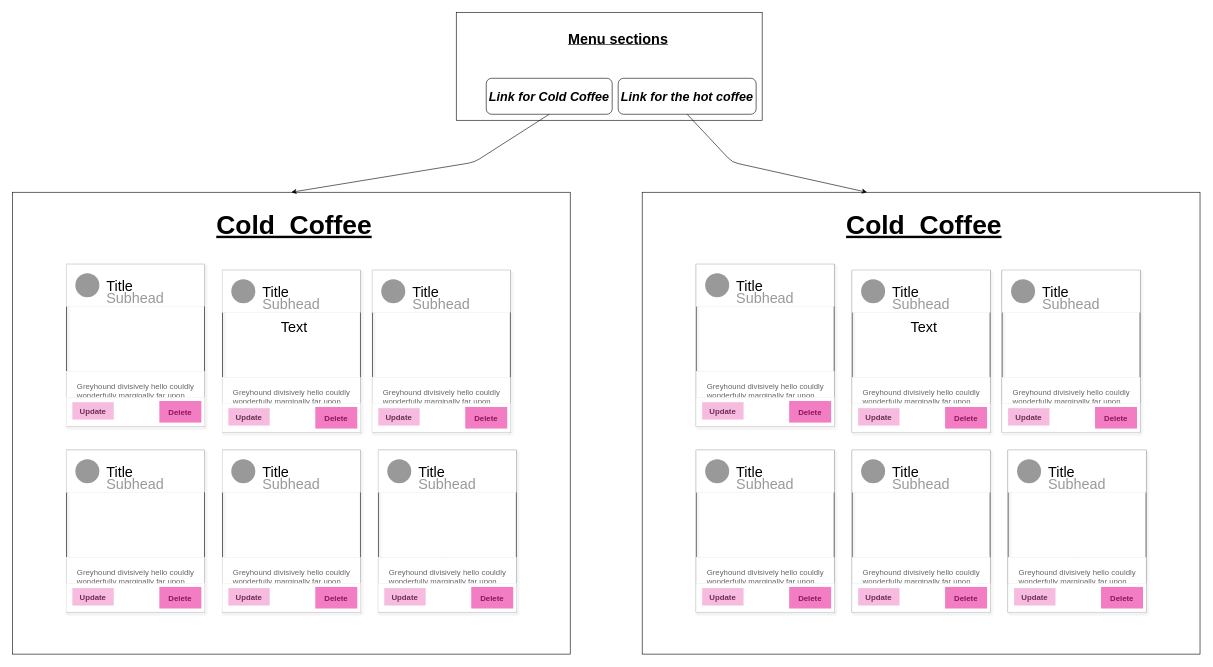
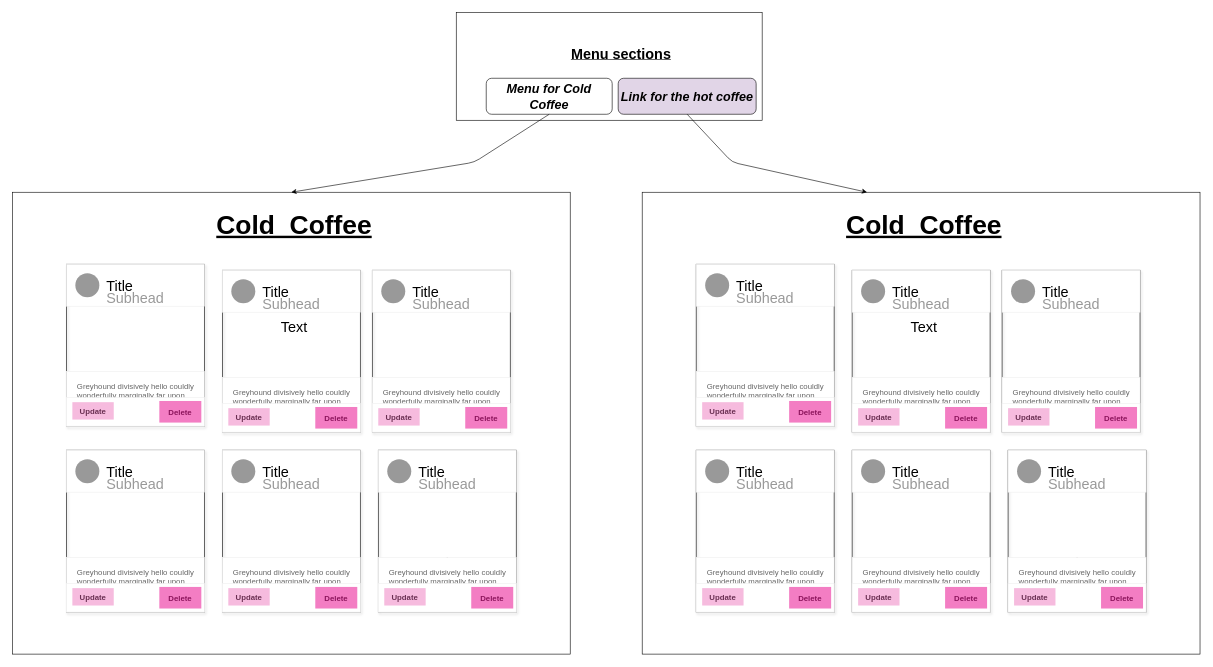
node "Menu sections": moved (618, 39) -> (621, 54)
node "Link for Cold Coffee": label "Link for Cold Coffee" -> "Menu for Cold Coffee"
node "Link for the hot coffee": fillcolor #ffffff -> #e1d5e7
